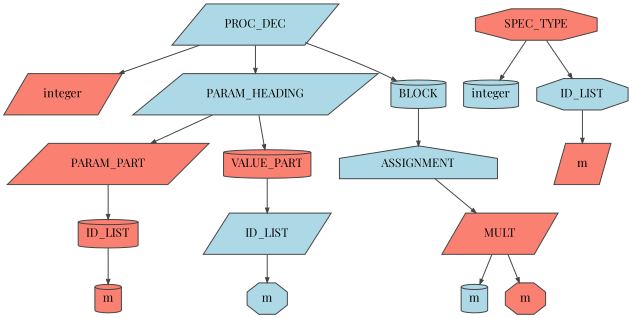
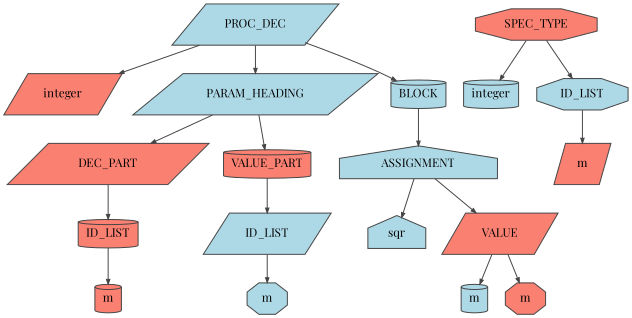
node "PARAM_PART": label "PARAM_PART" -> "DEC_PART"
node "sqr": added
node "MULT": label "MULT" -> "VALUE"
